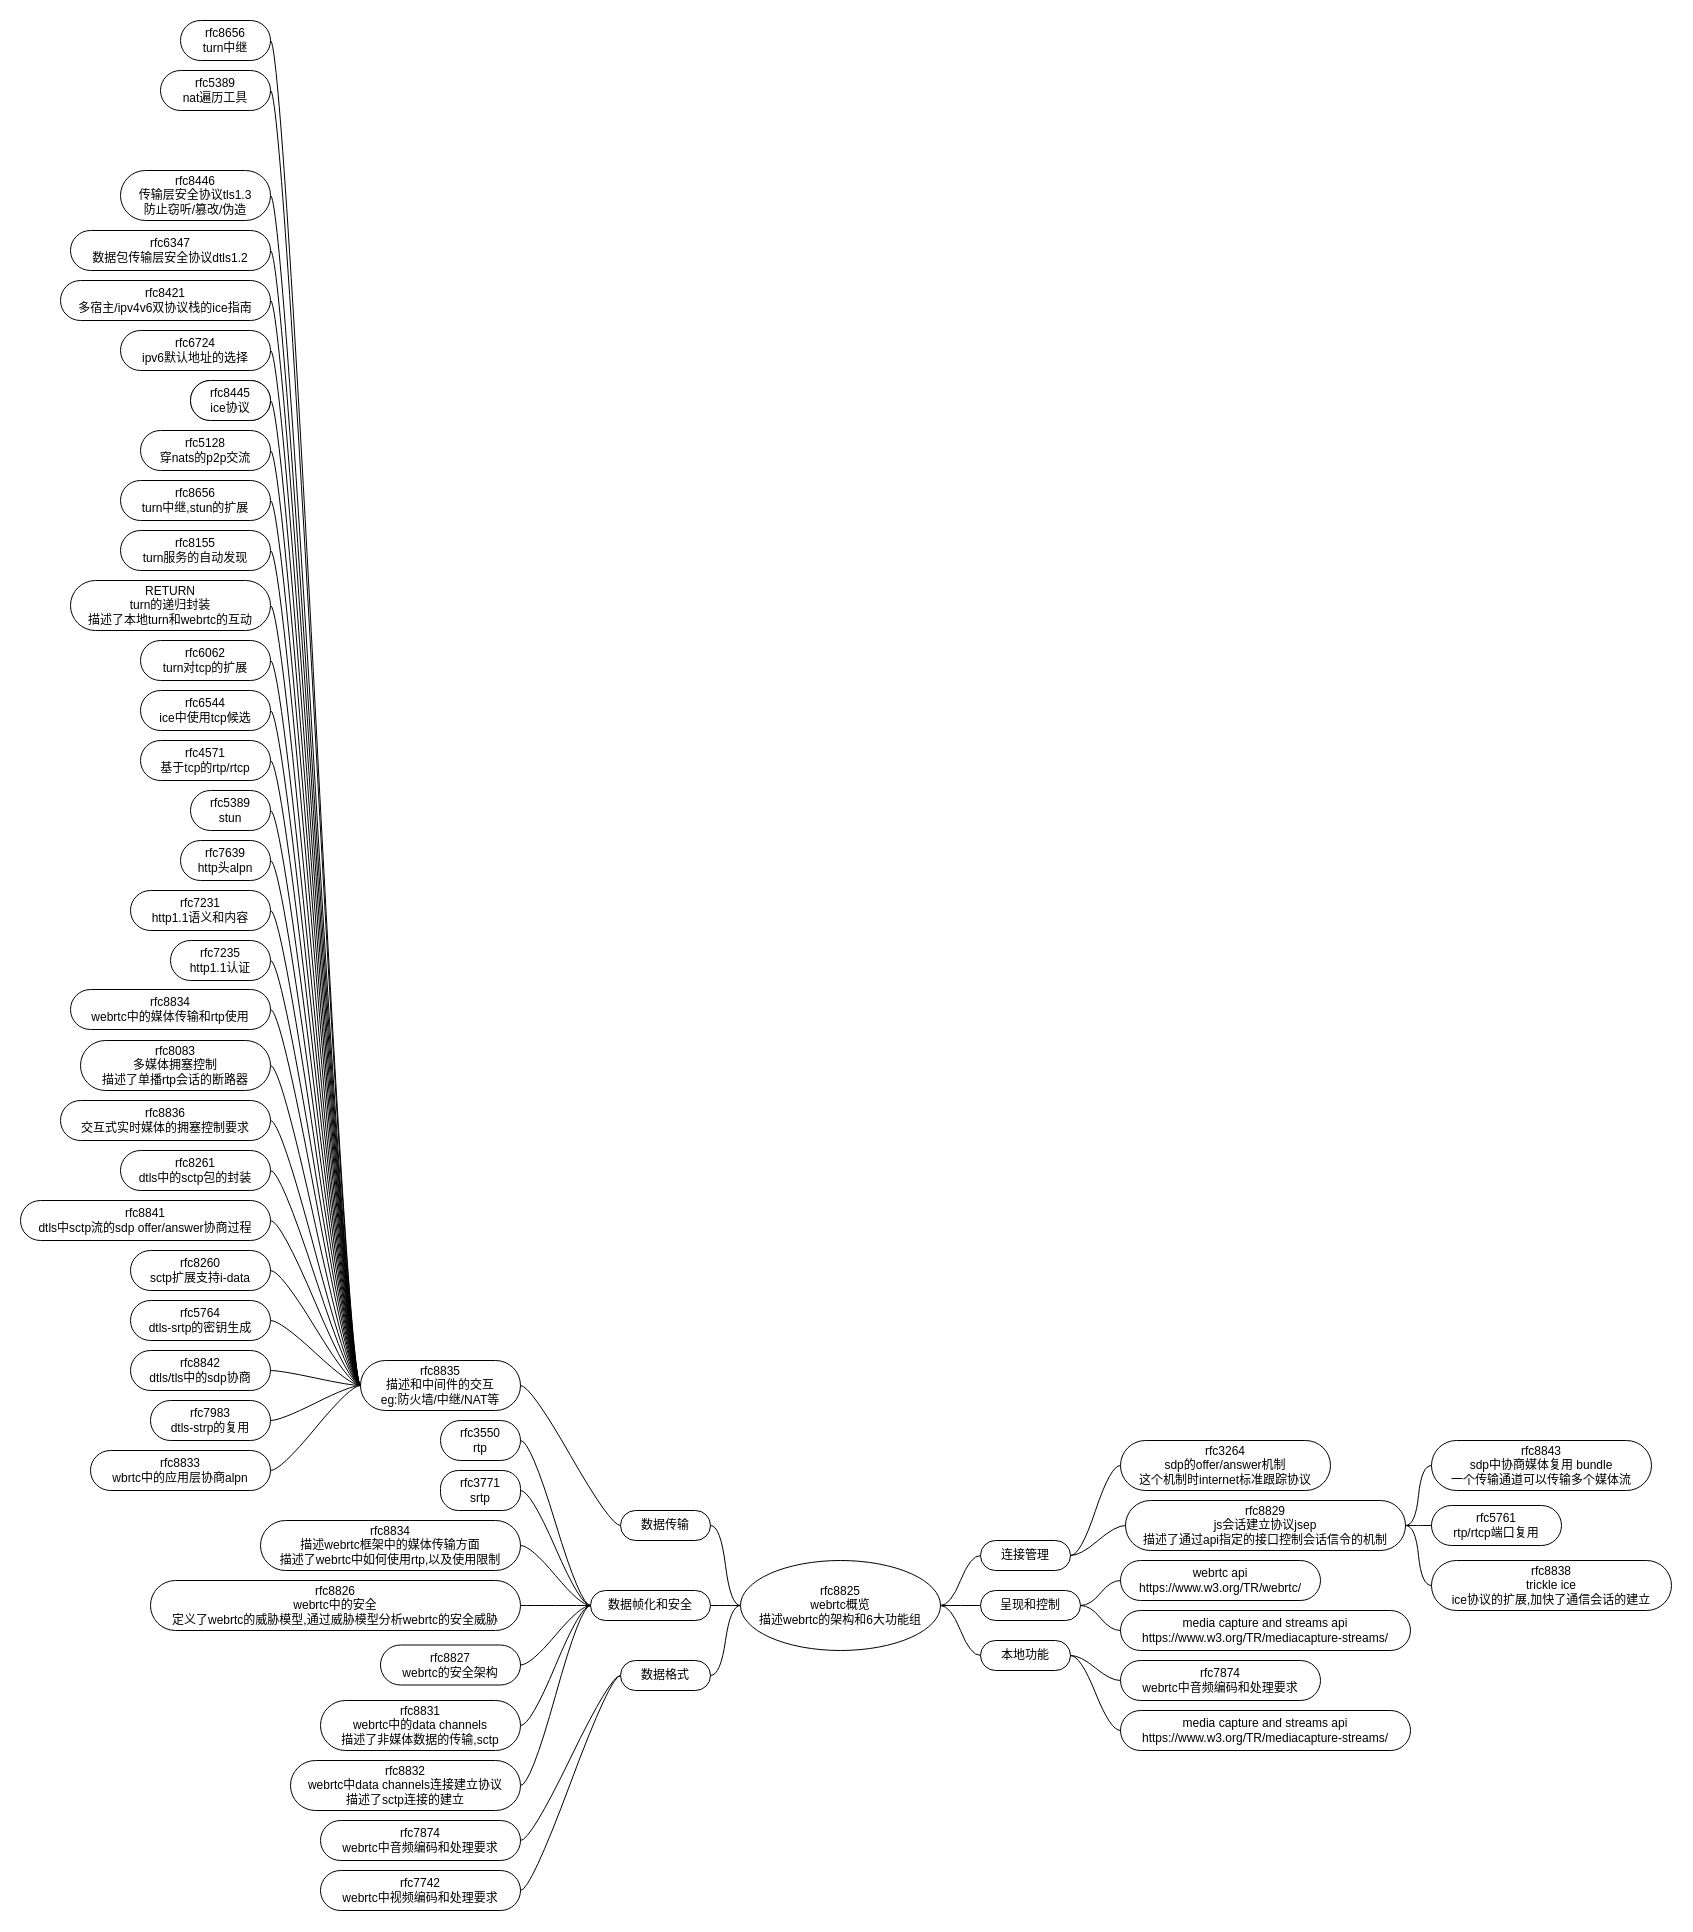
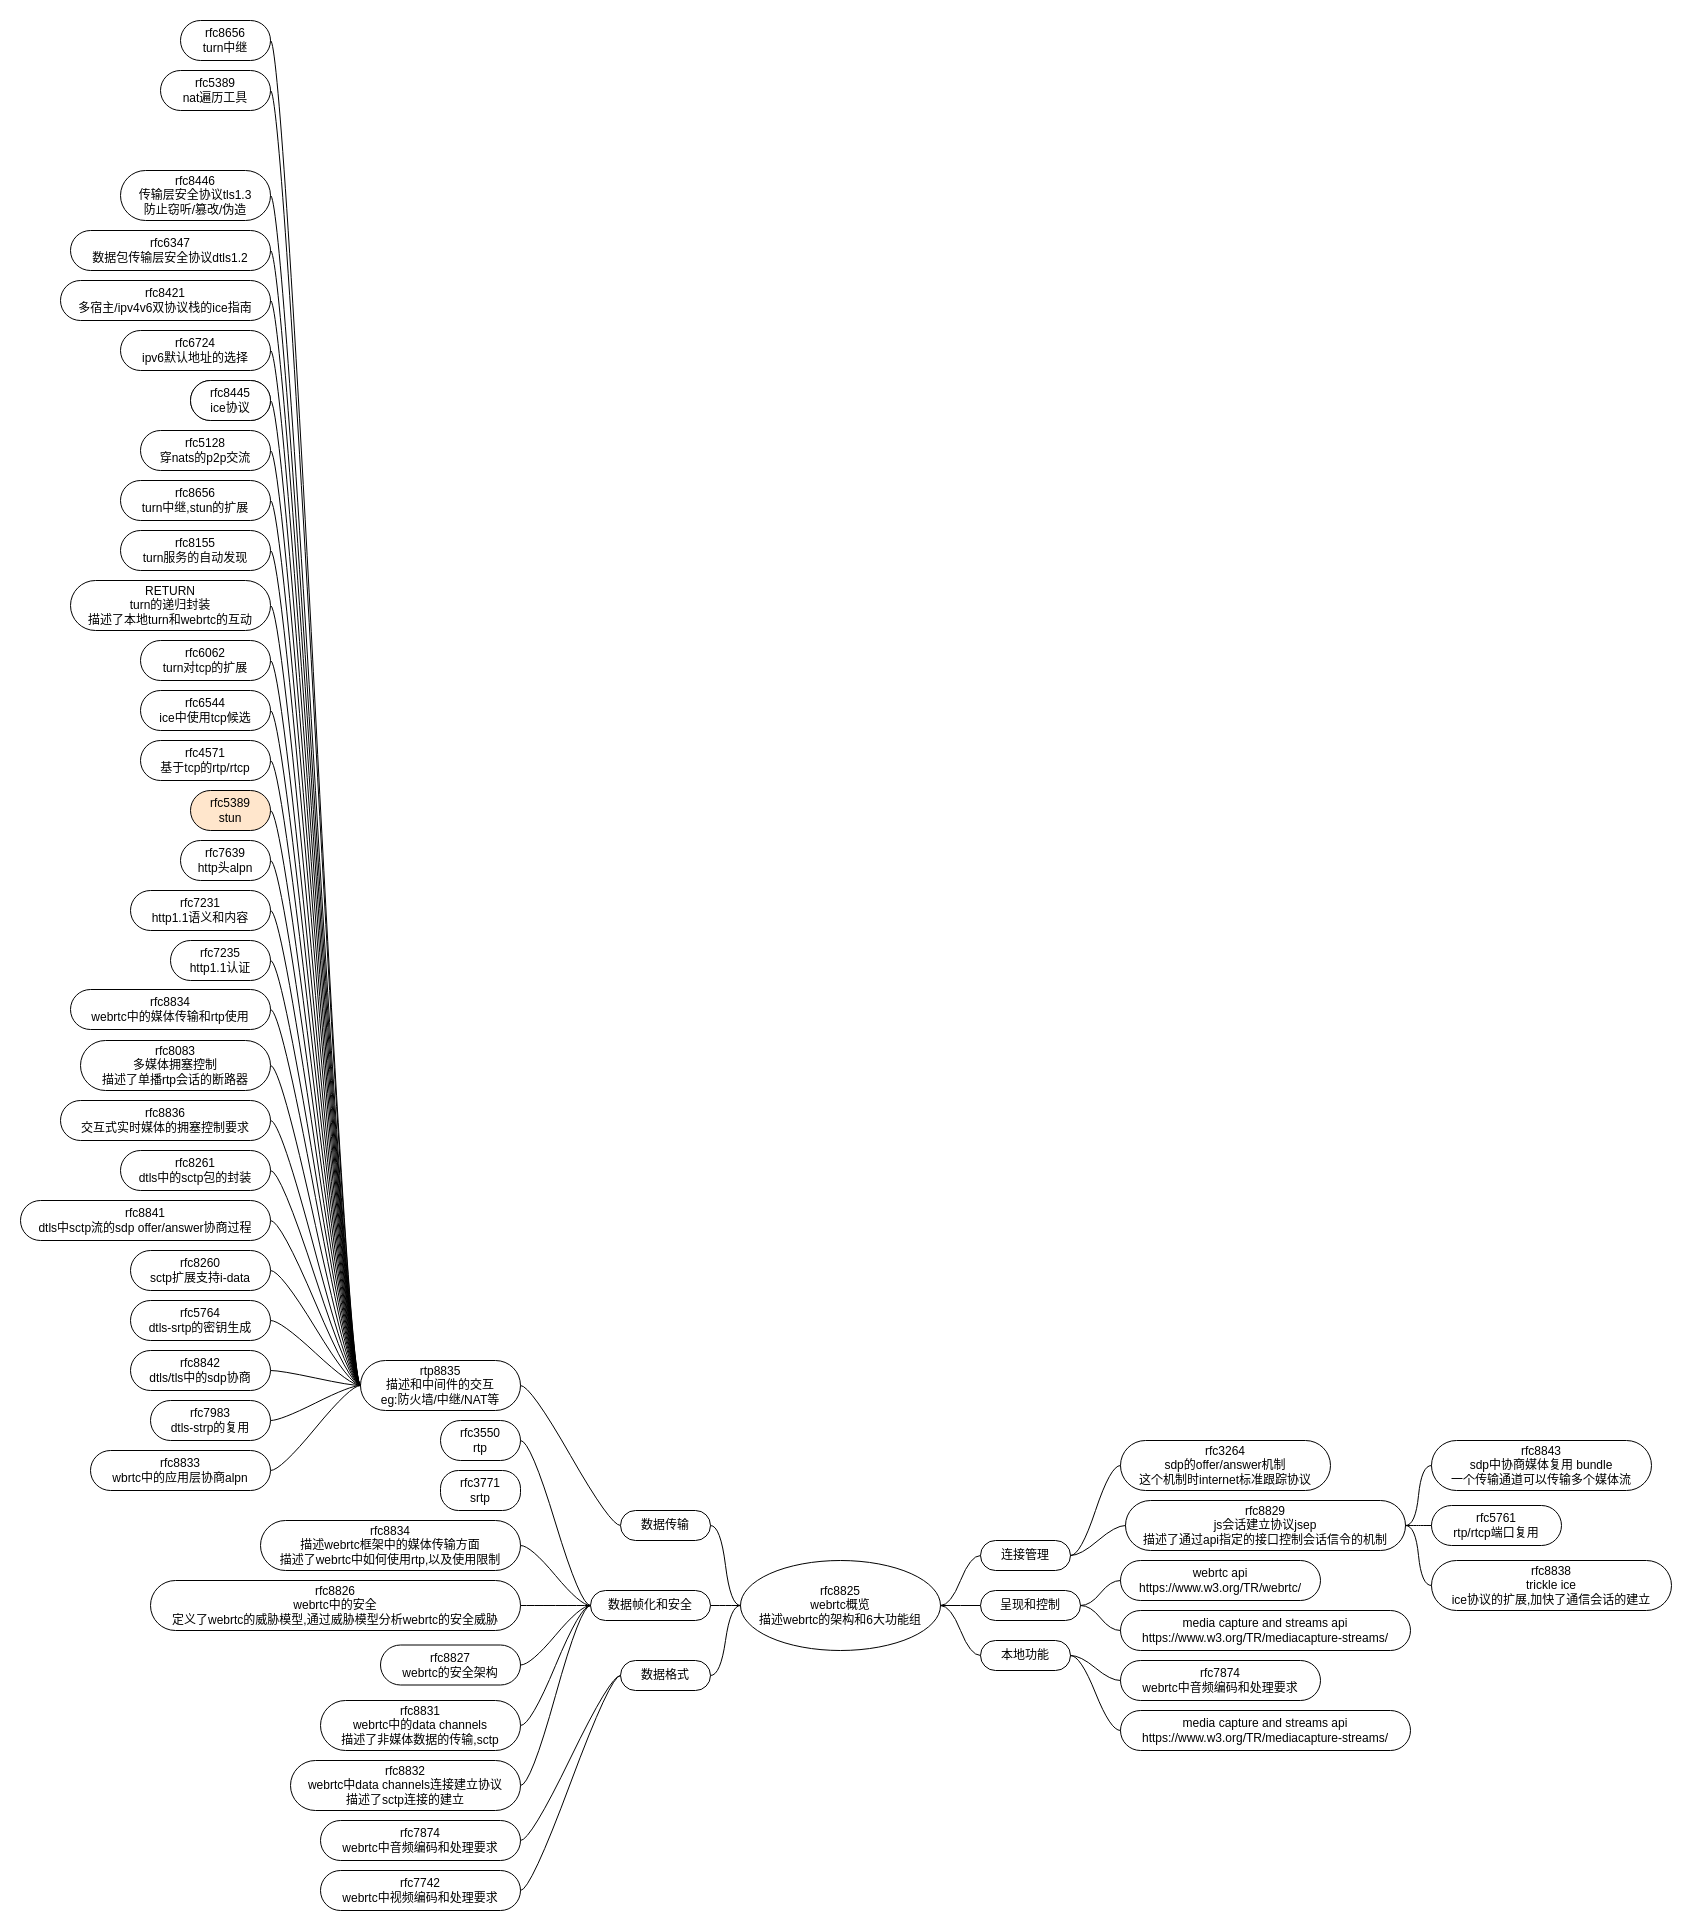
node "rfc5389 stun": fillcolor #ffffff -> #ffe6cc
node "rfc8835 描述和中间件的交互 eg:防火墙/中继/NAT等": label "rfc8835 描述和中间件的交互 eg:防火墙/中继/NAT等" -> "rtp8835 描述和中间件的交互 eg:防火墙/中继/NAT等"
edge "rfc3771 srtp" -- "数据帧化和安全": removed
